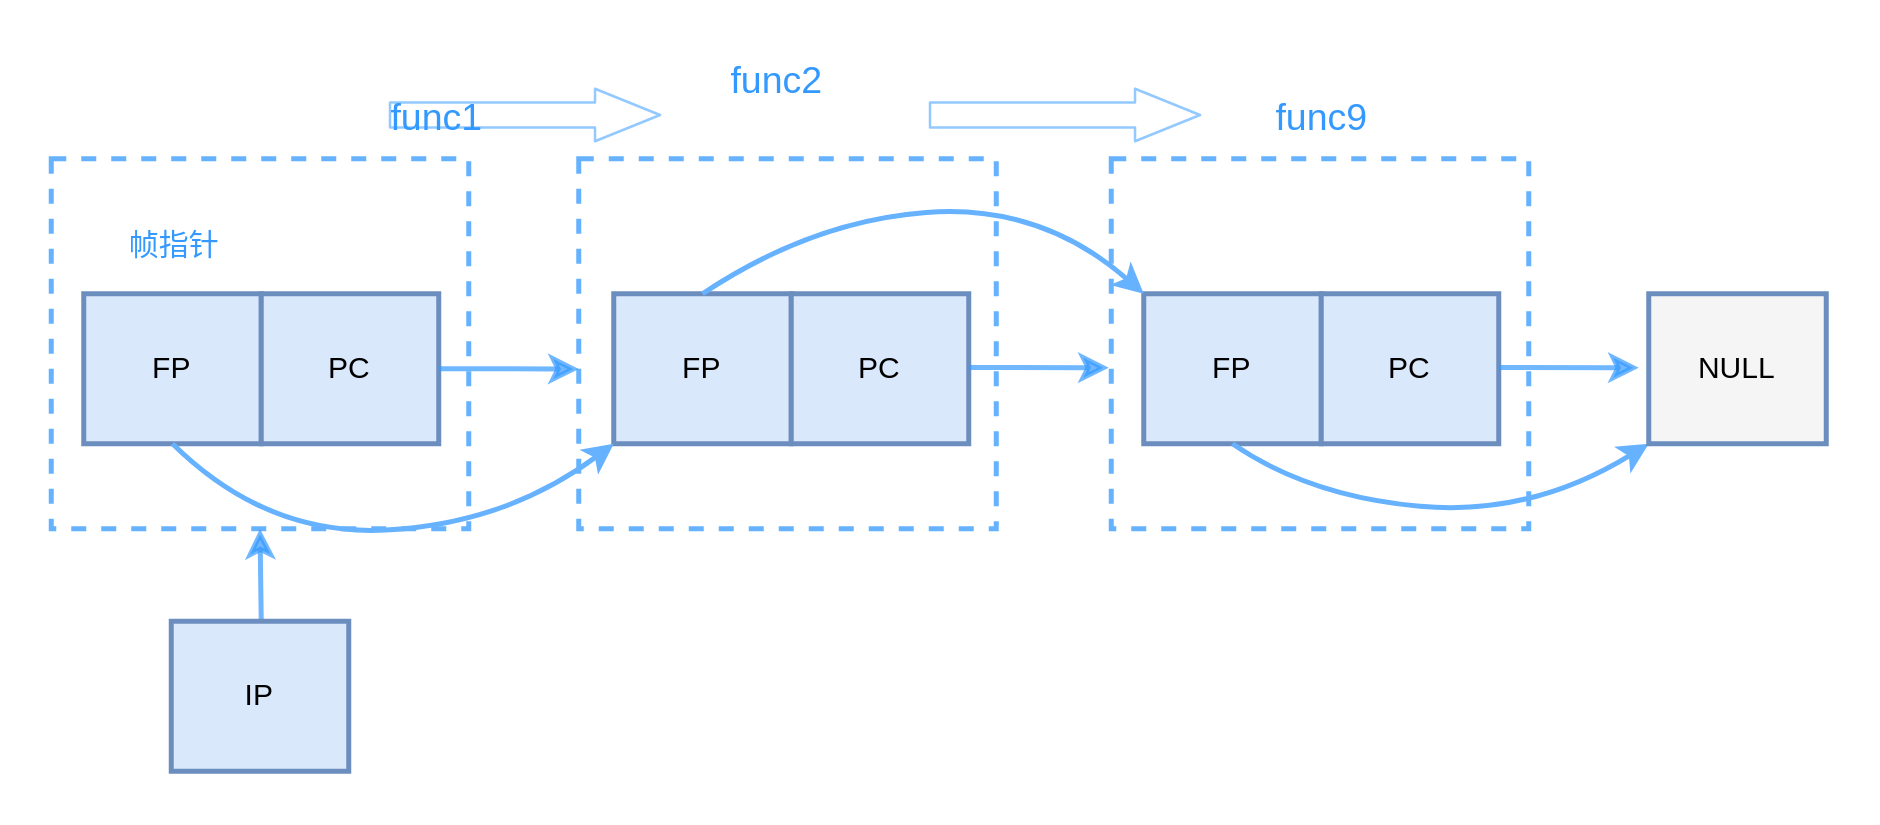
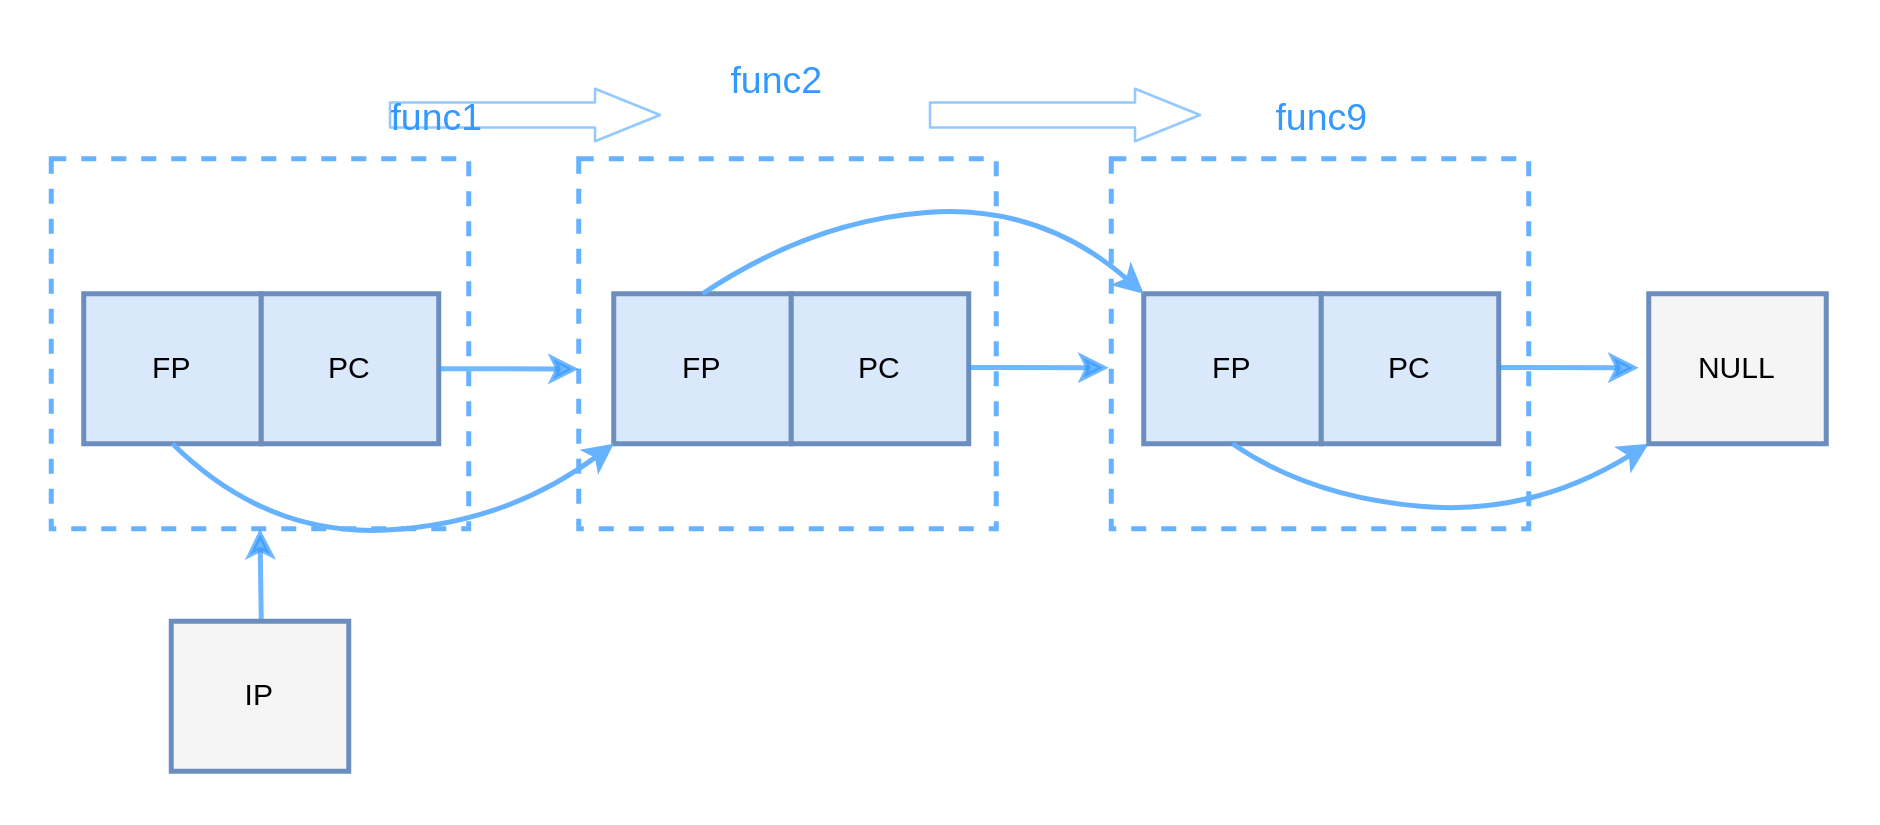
node "帧指针": removed
node "IP": fillcolor #dae8fc -> #f5f5f5
